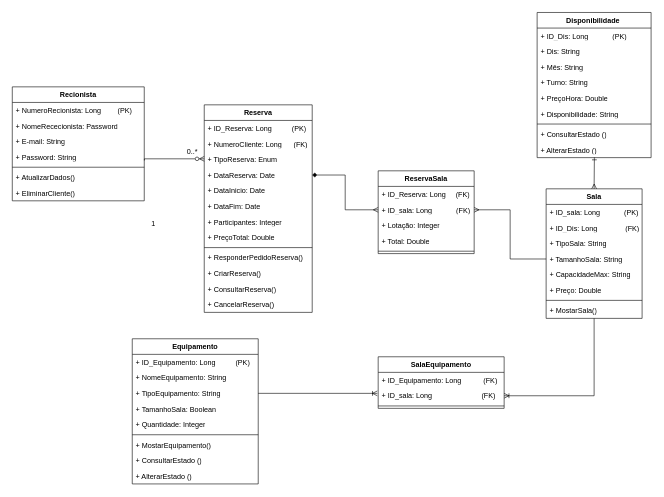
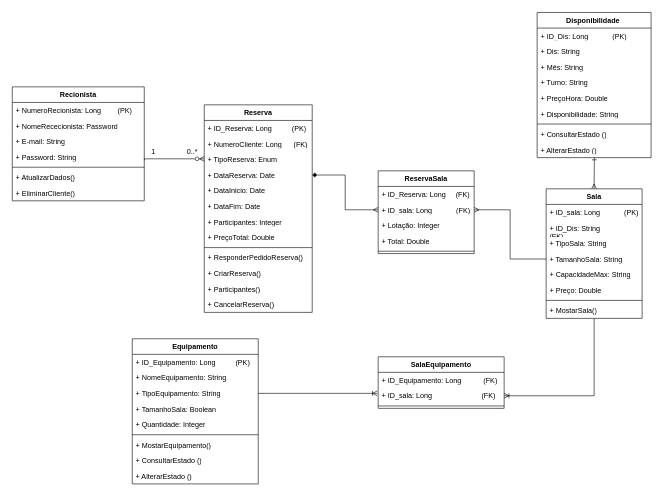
node "1": moved (153, 224) -> (153, 152)
node "+ ID_Dis: Long (FK)": label "+ ID_Dis: Long (FK)" -> "+ ID_Dis: String (FK)"
node "+ ConsultarReserva()": label "+ ConsultarReserva()" -> "+ Participantes()"
